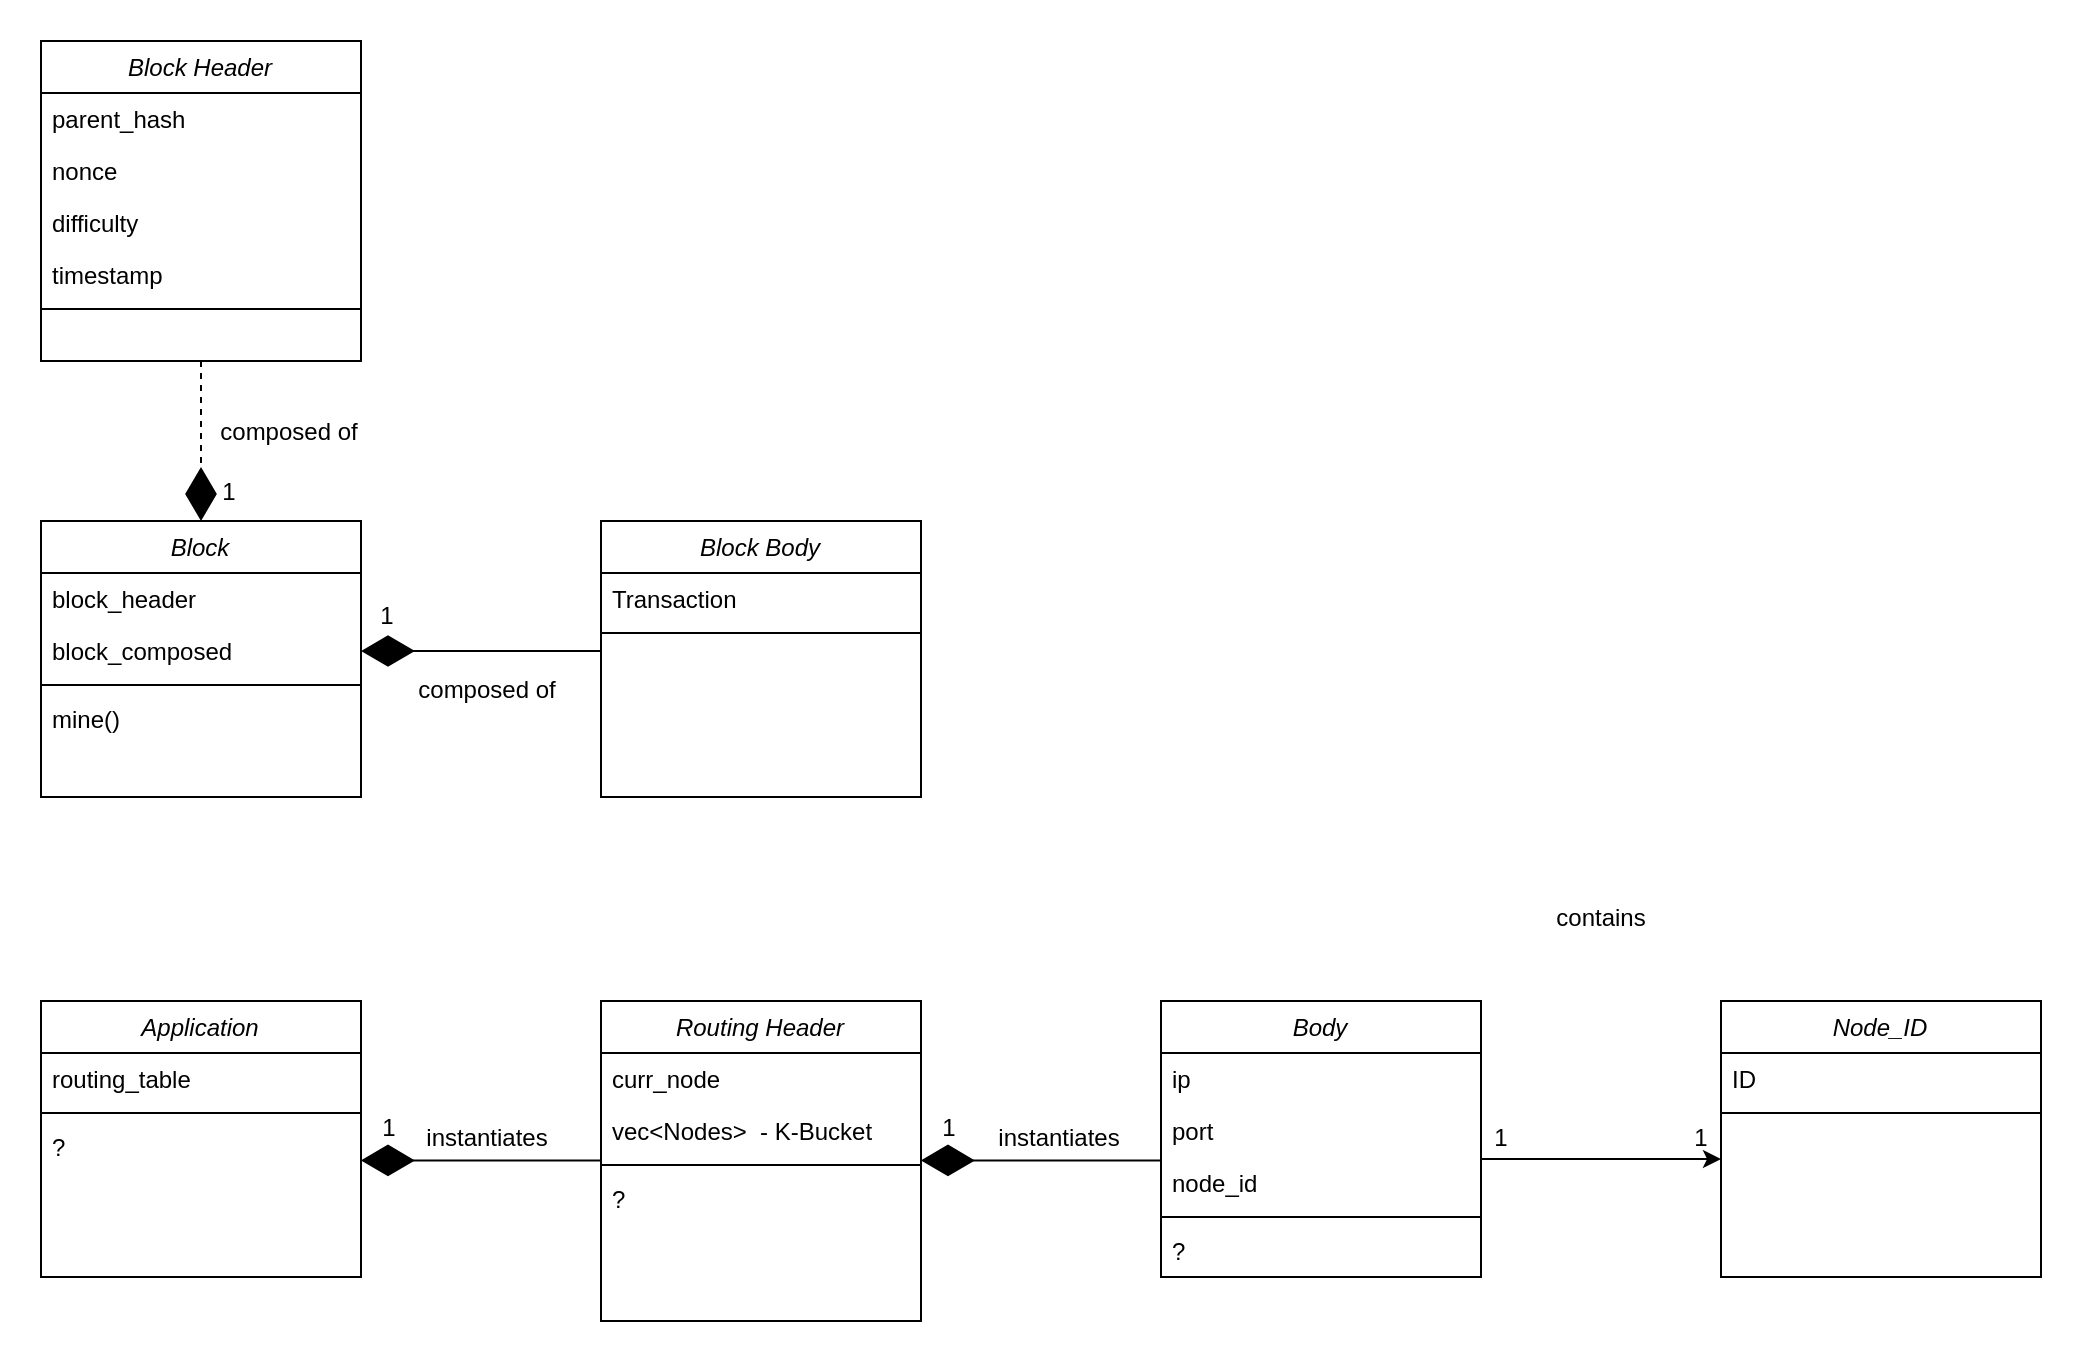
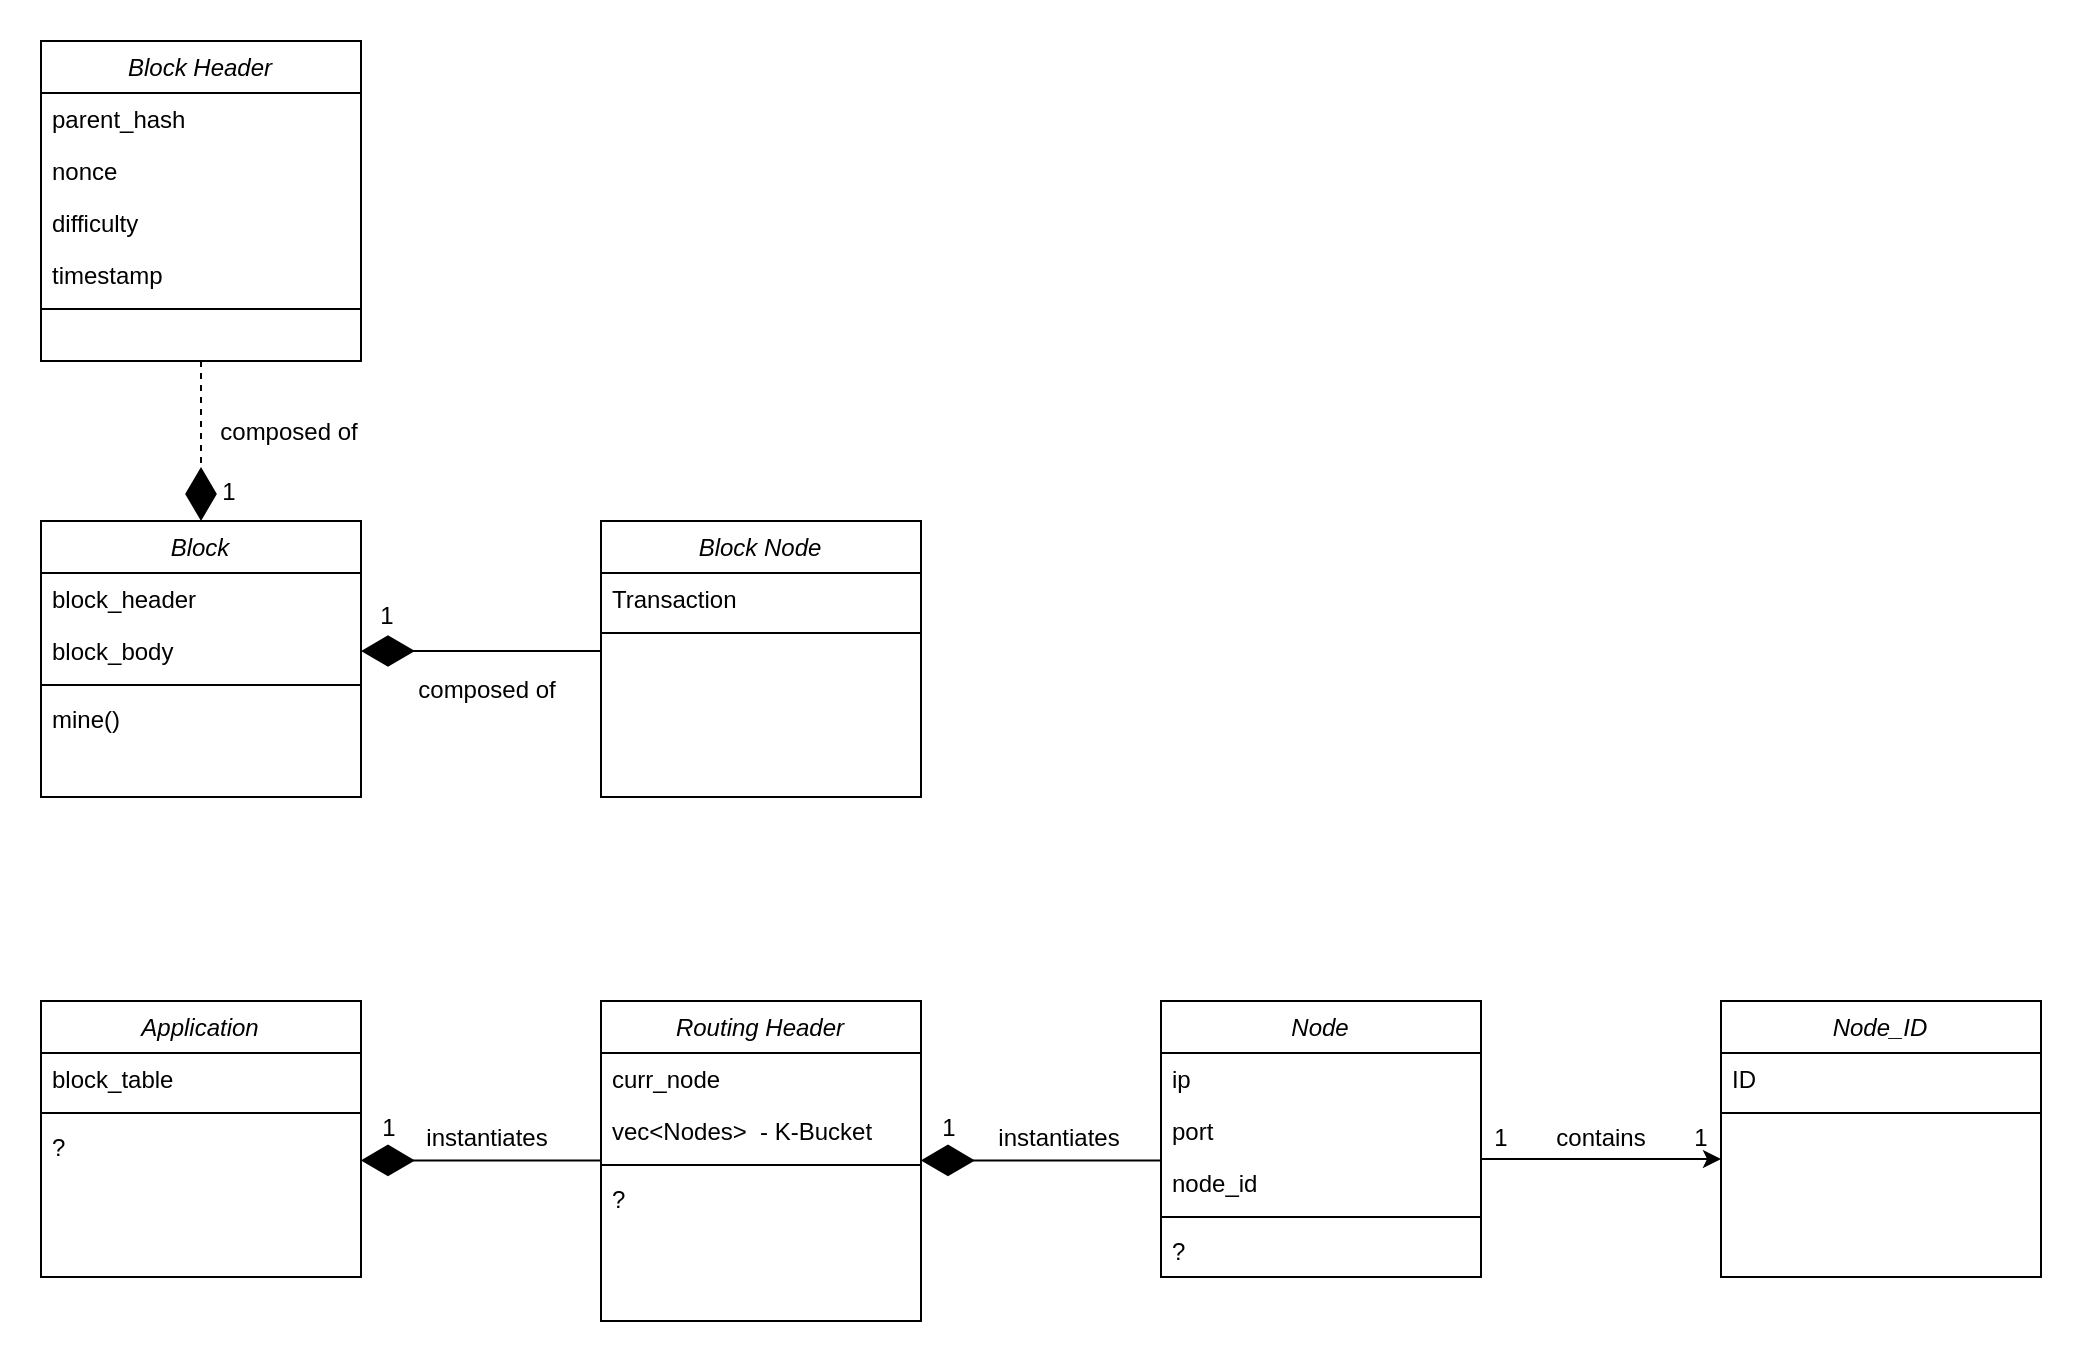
node "Block Body": label "Block Body" -> "Block Node"
node "block_composed": label "block_composed" -> "block_body"
node "contains": moved (1601, 919) -> (1601, 1139)
node "Body": label "Body" -> "Node"
node "routing_table": label "routing_table" -> "block_table"
